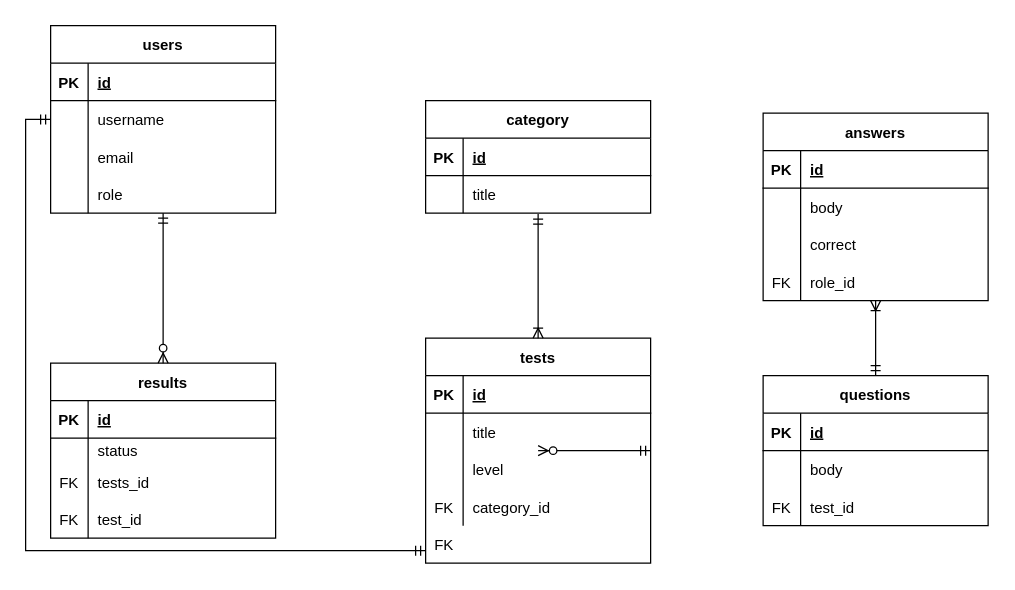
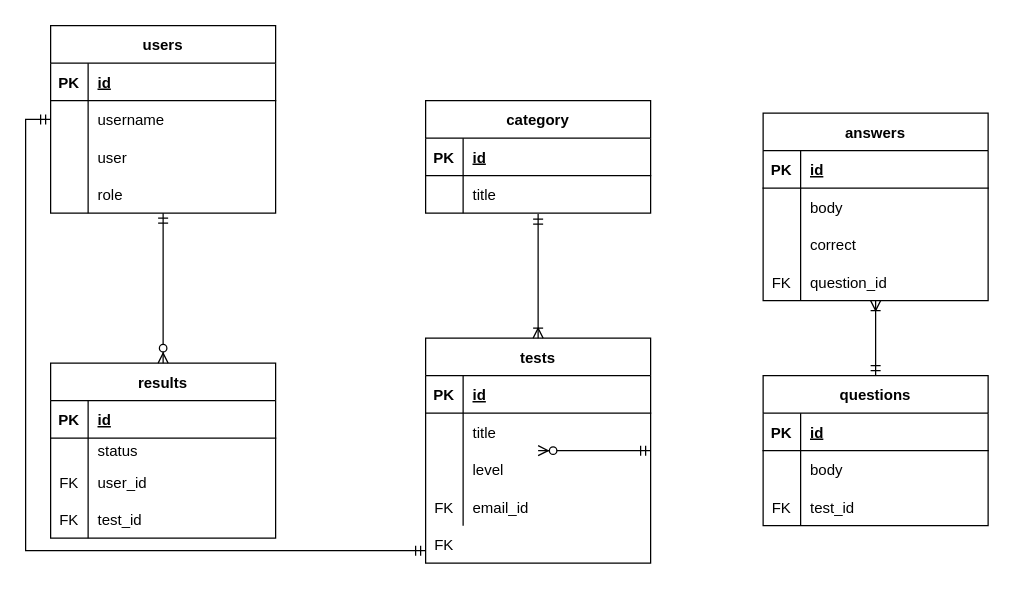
node "email": label "email" -> "user"
node "role_id": label "role_id" -> "question_id"
node "tests_id": label "tests_id" -> "user_id"
node "category_id": label "category_id" -> "email_id"
